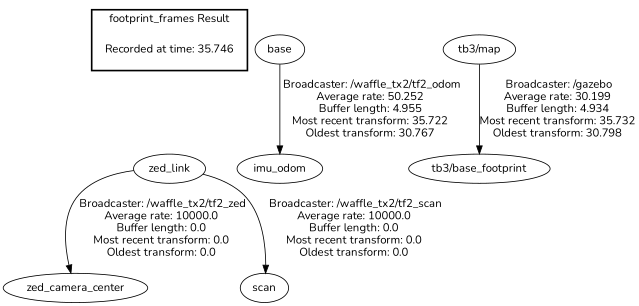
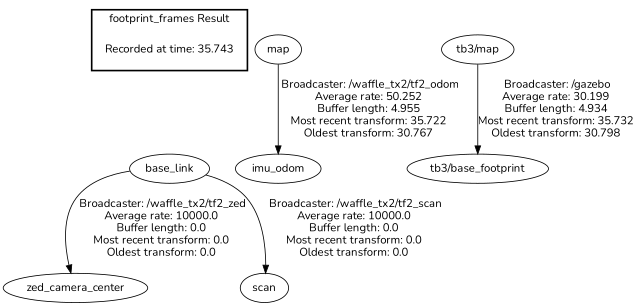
node "Recorded at time: 35.746": label "Recorded at time: 35.746" -> "Recorded at time: 35.743"
node "base": label "base" -> "map"
node "zed_link": label "zed_link" -> "base_link"
